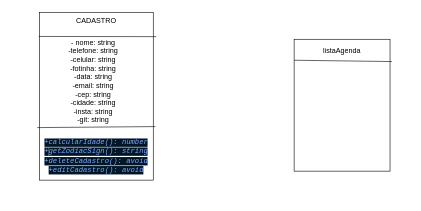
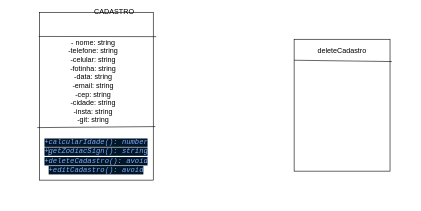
node "CADASTRO": moved (96, 21) -> (114, 12)
node "listaAgenda": label "listaAgenda" -> "deleteCadastro"
